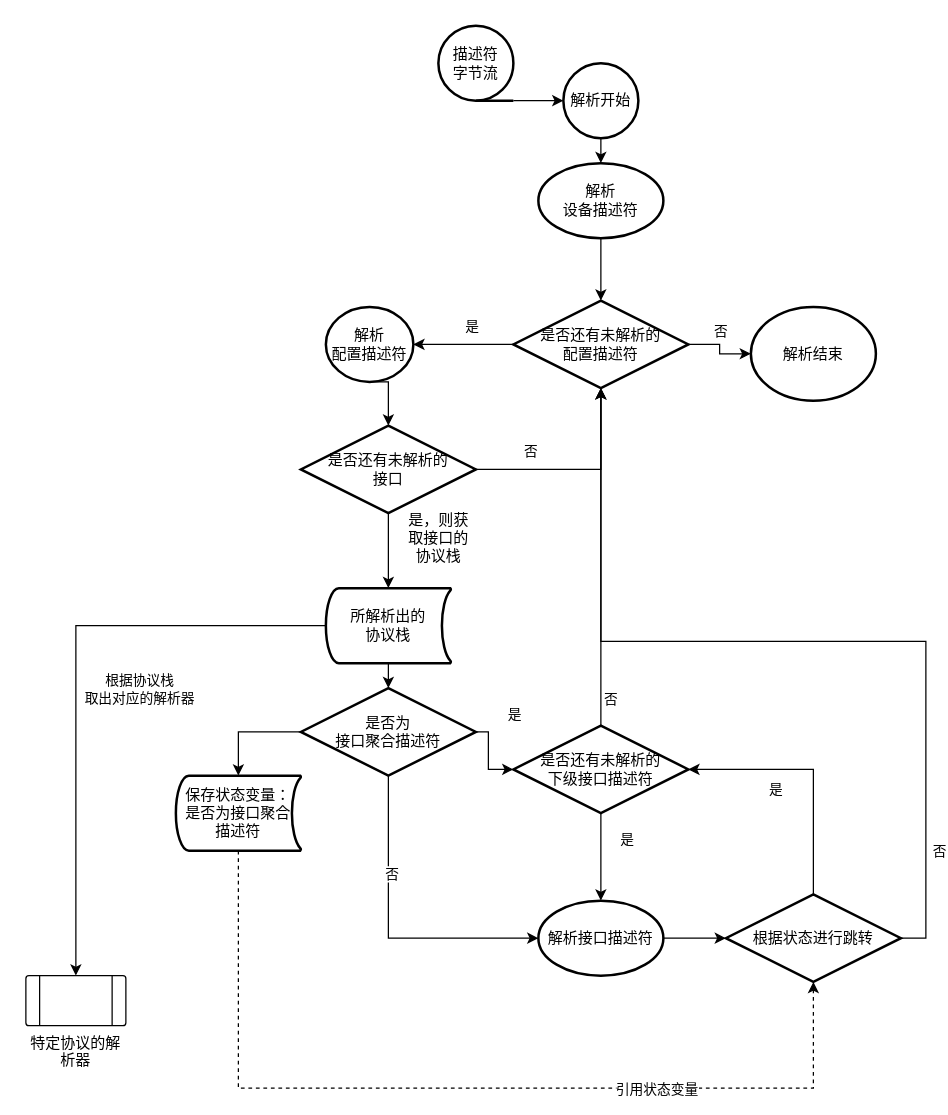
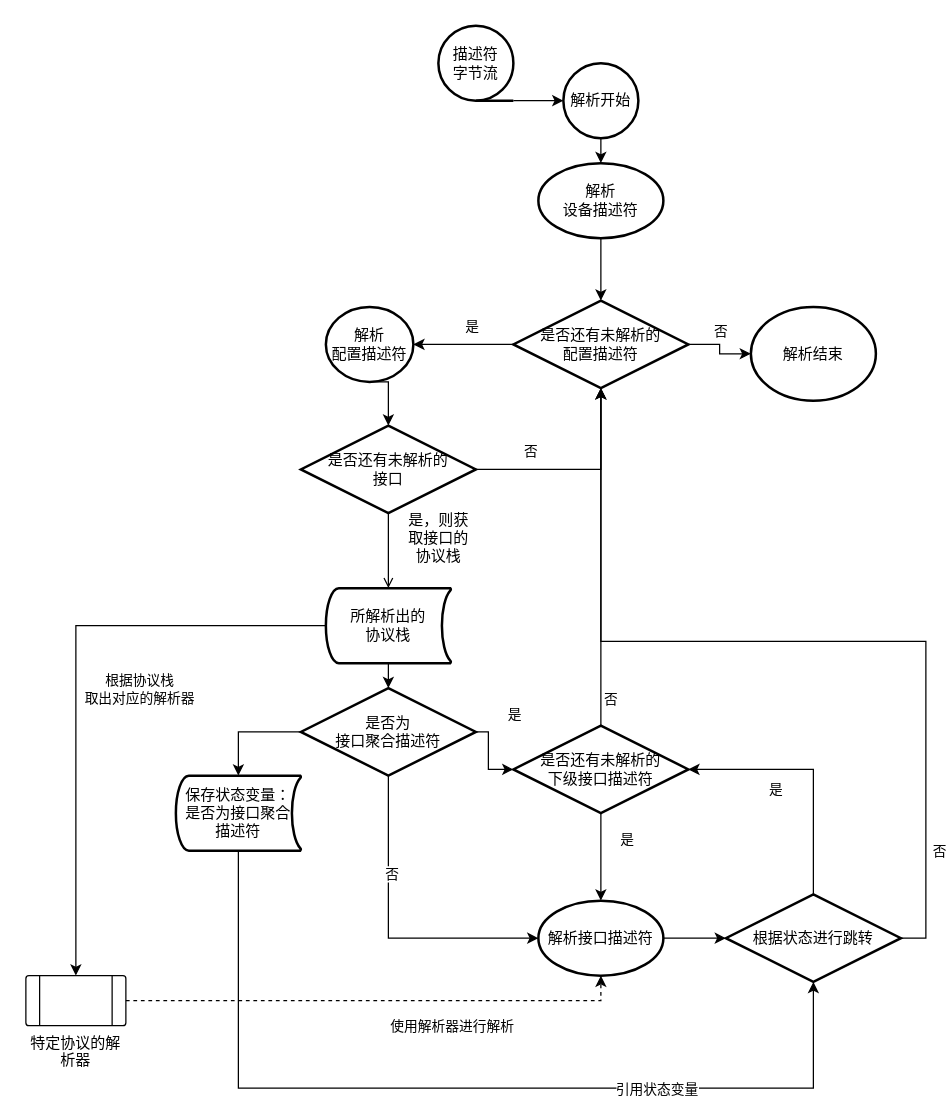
edge "是否还有未解析的 接口" -> "所解析出的 协议栈": arrowhead classic -> open
edge "特定协议的解析器" -> "解析接口描述符": added, label "使用解析器进行解析"
edge "保存状态变量： 是否为接口聚合 描述符" -> "根据状态进行跳转": style dashed -> solid
